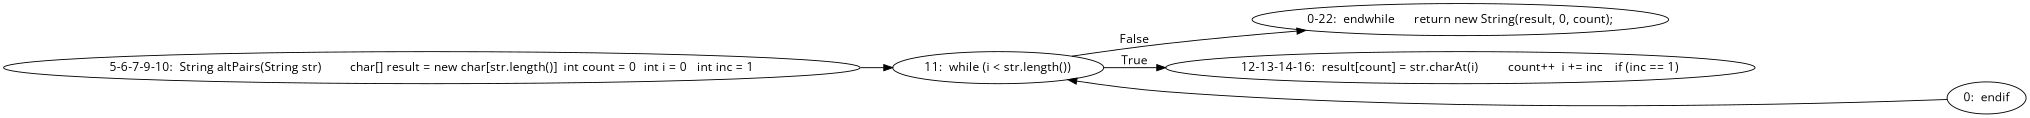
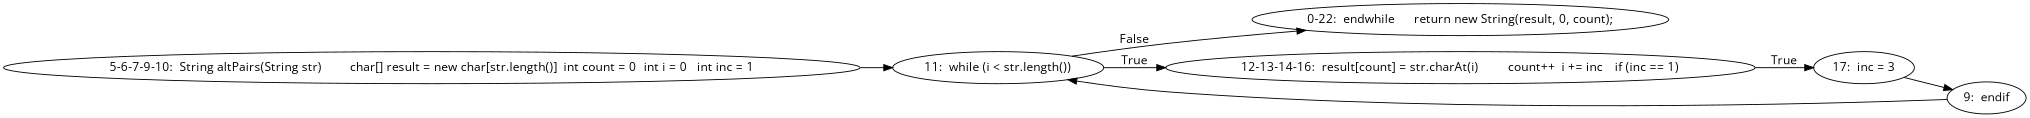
node "17:  inc = 3": added
node "0:  endif": label "0:  endif" -> "9:  endif"
